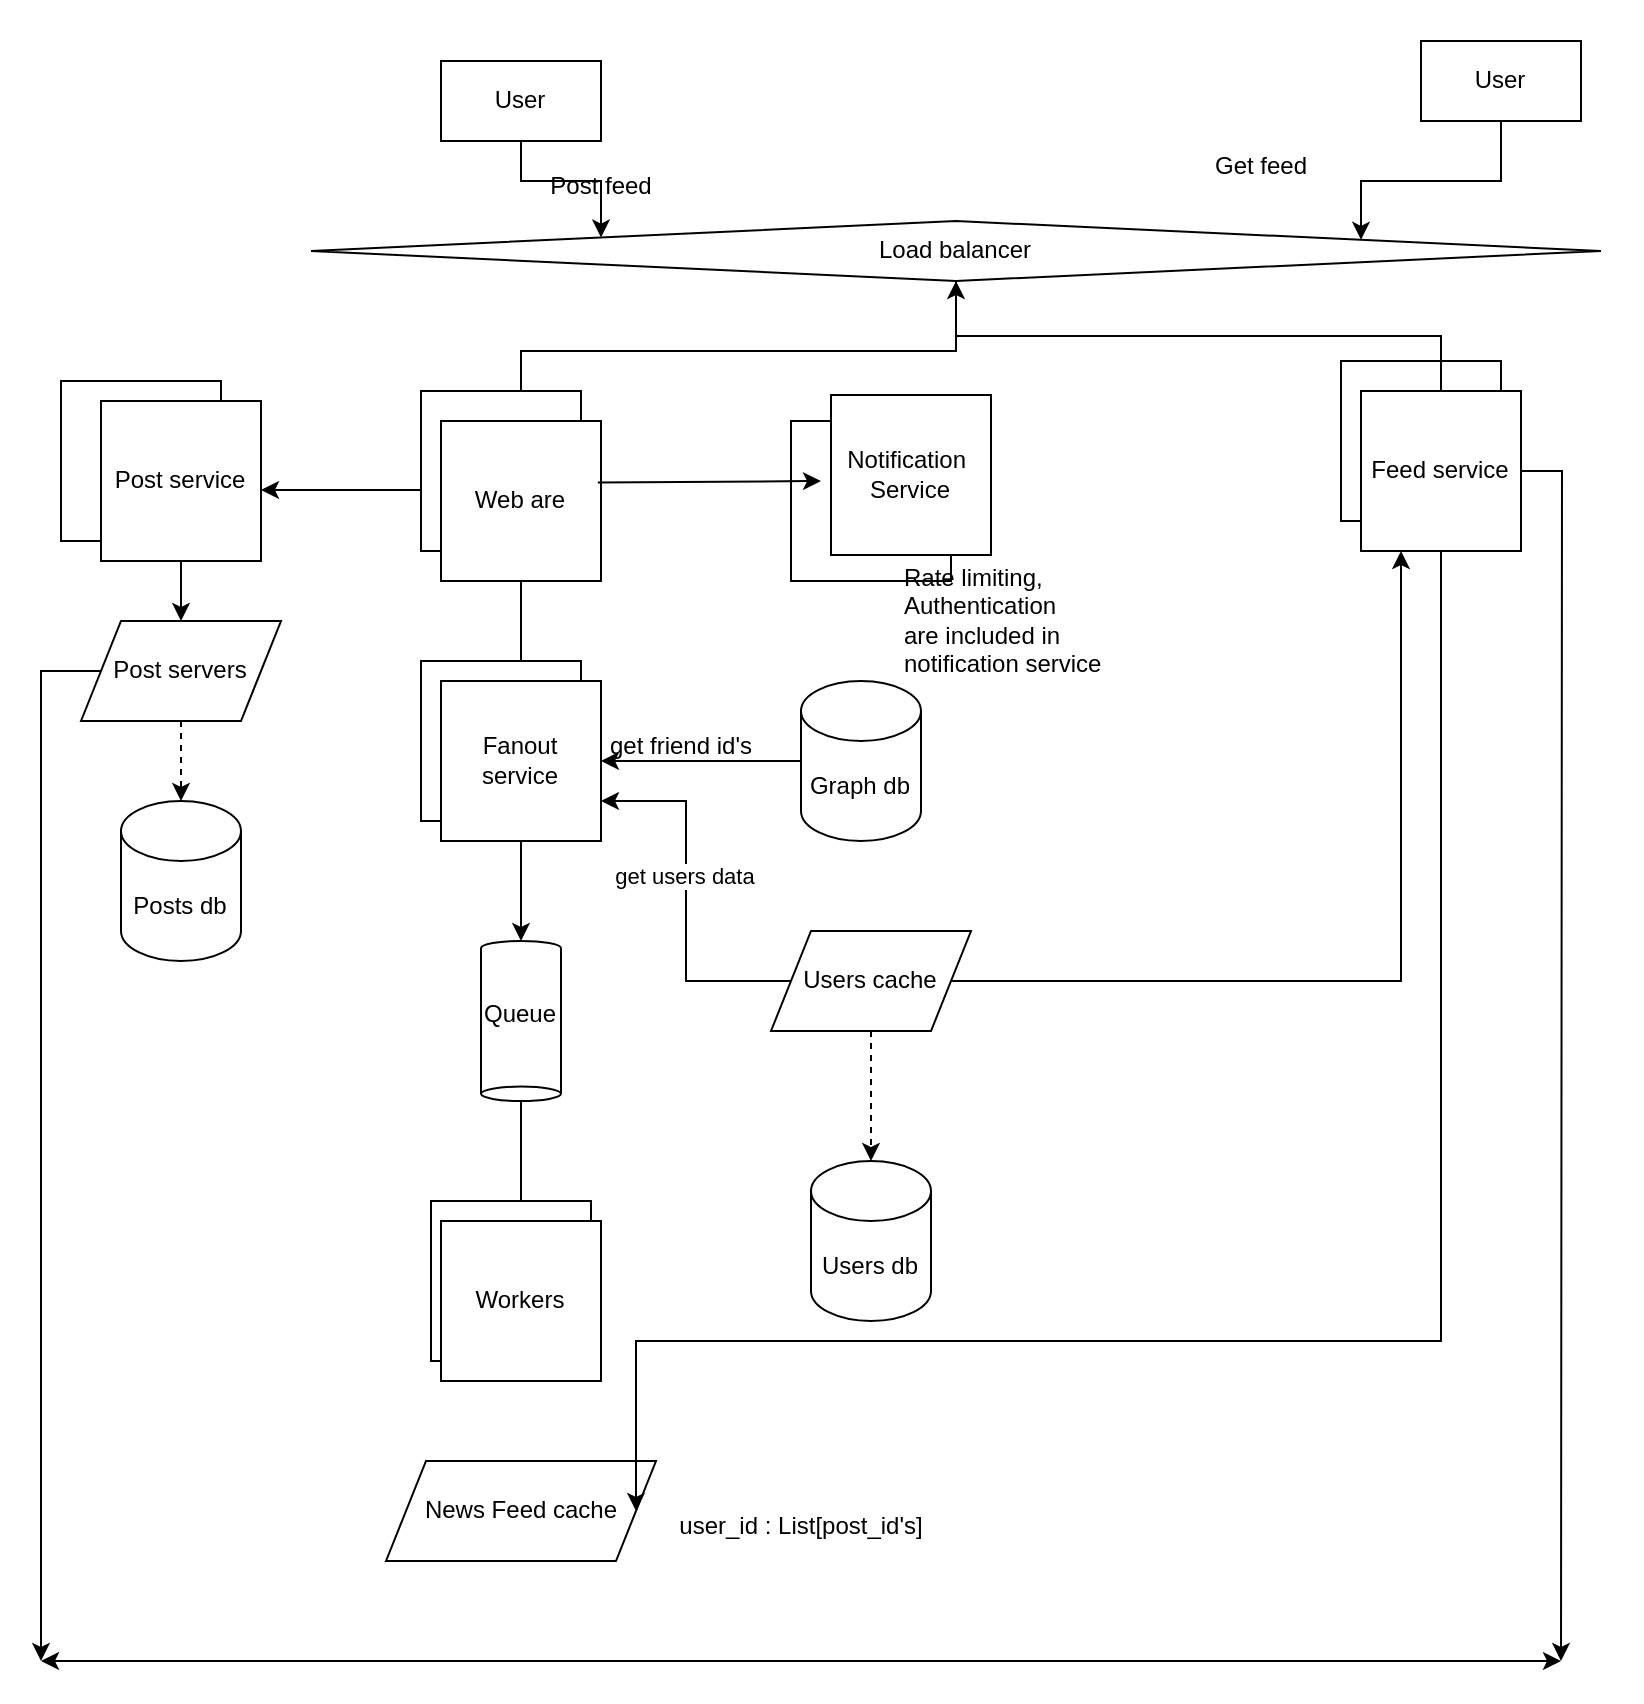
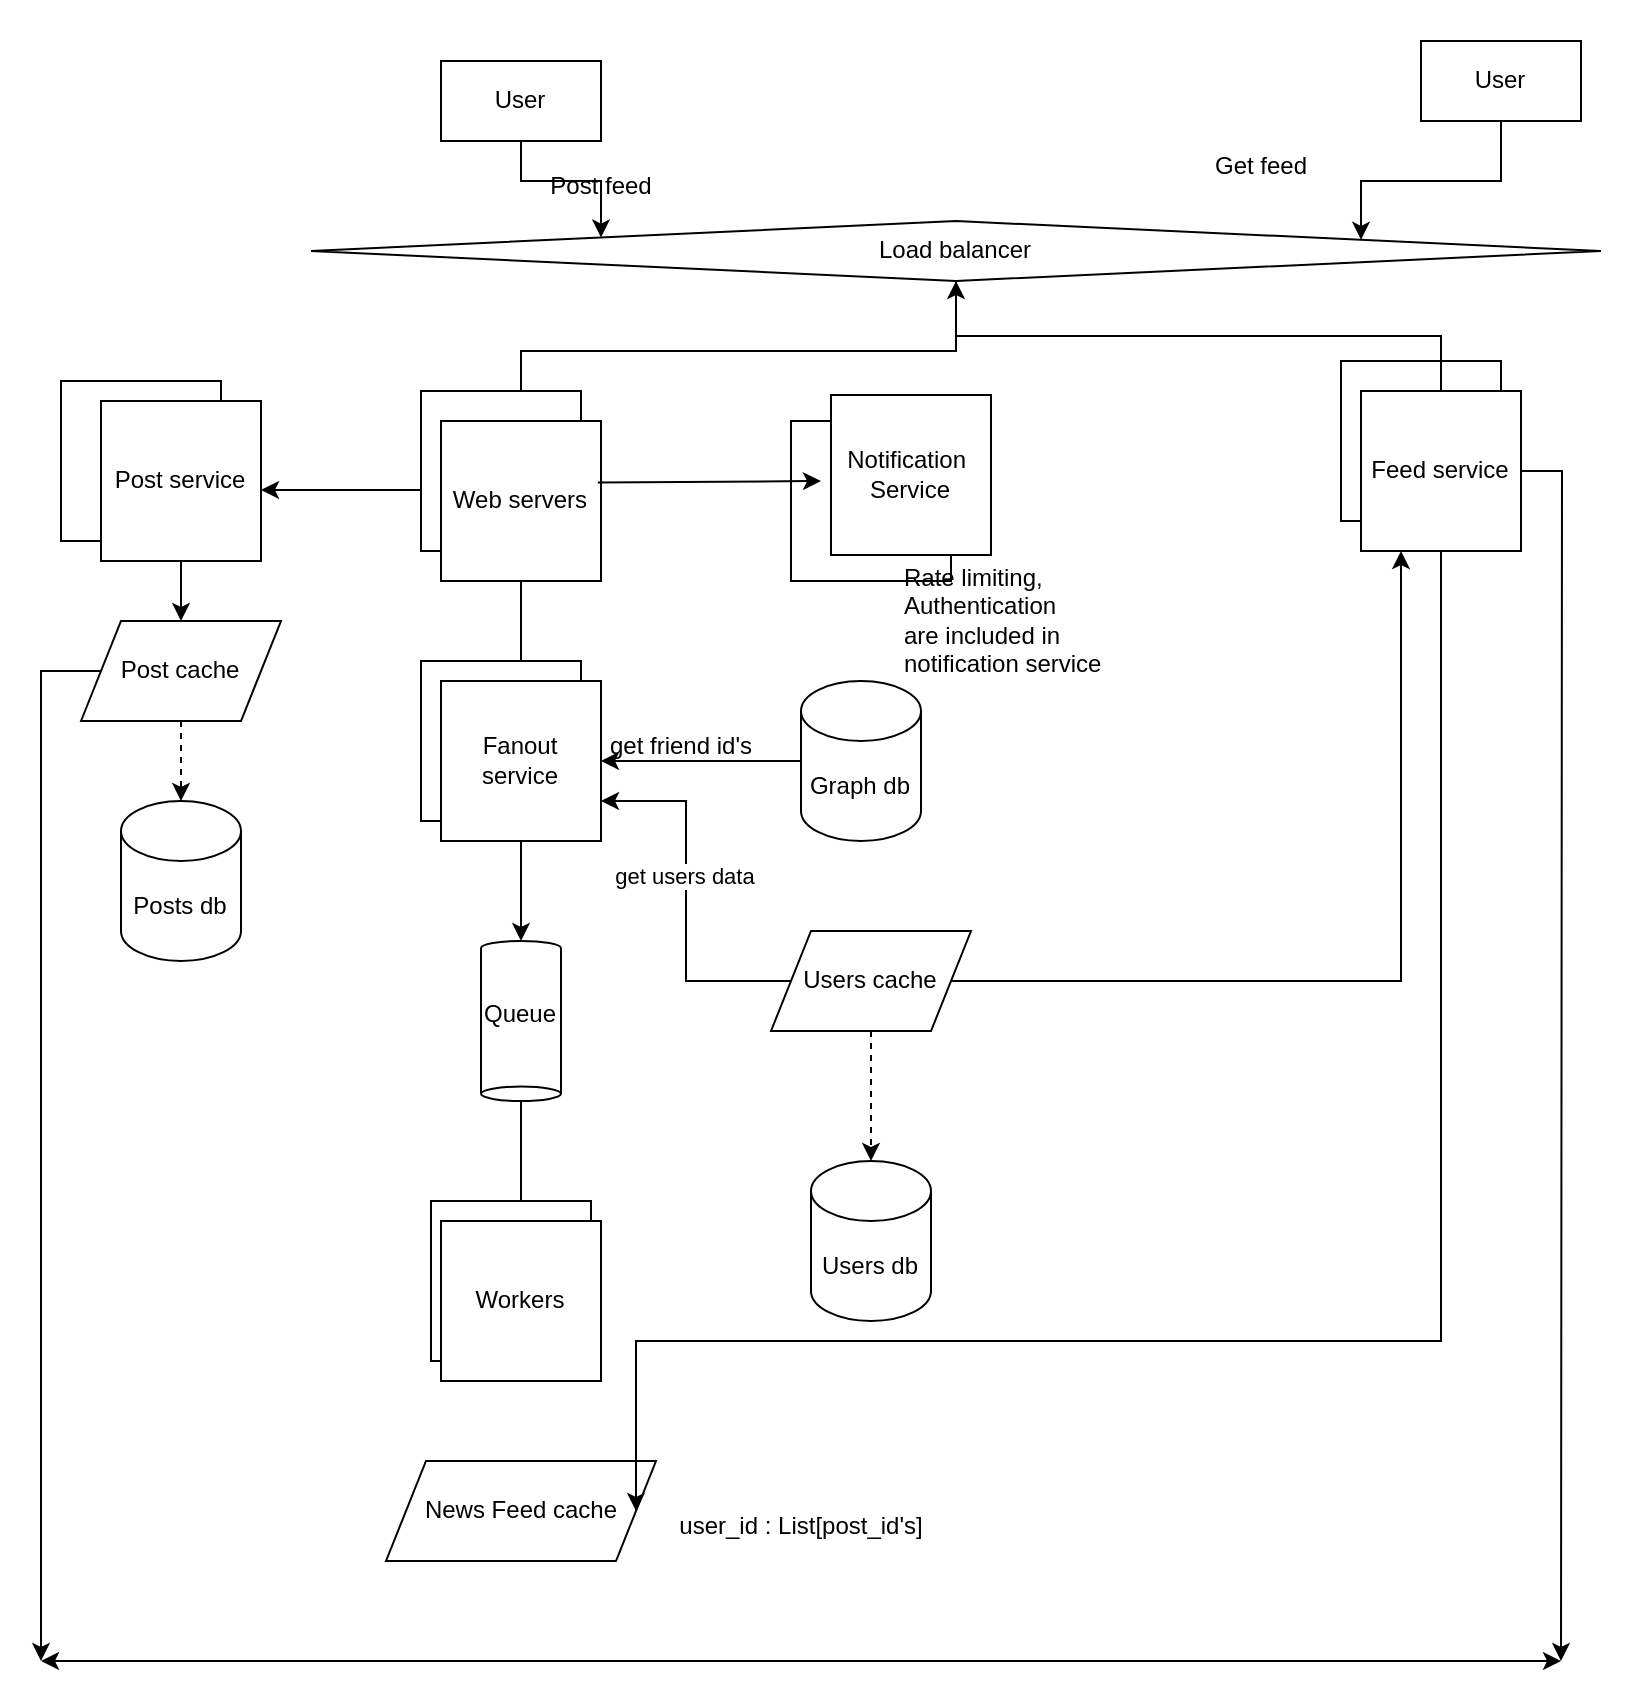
node "Web are": label "Web are" -> "Web servers"
node "Post servers": label "Post servers" -> "Post cache"
